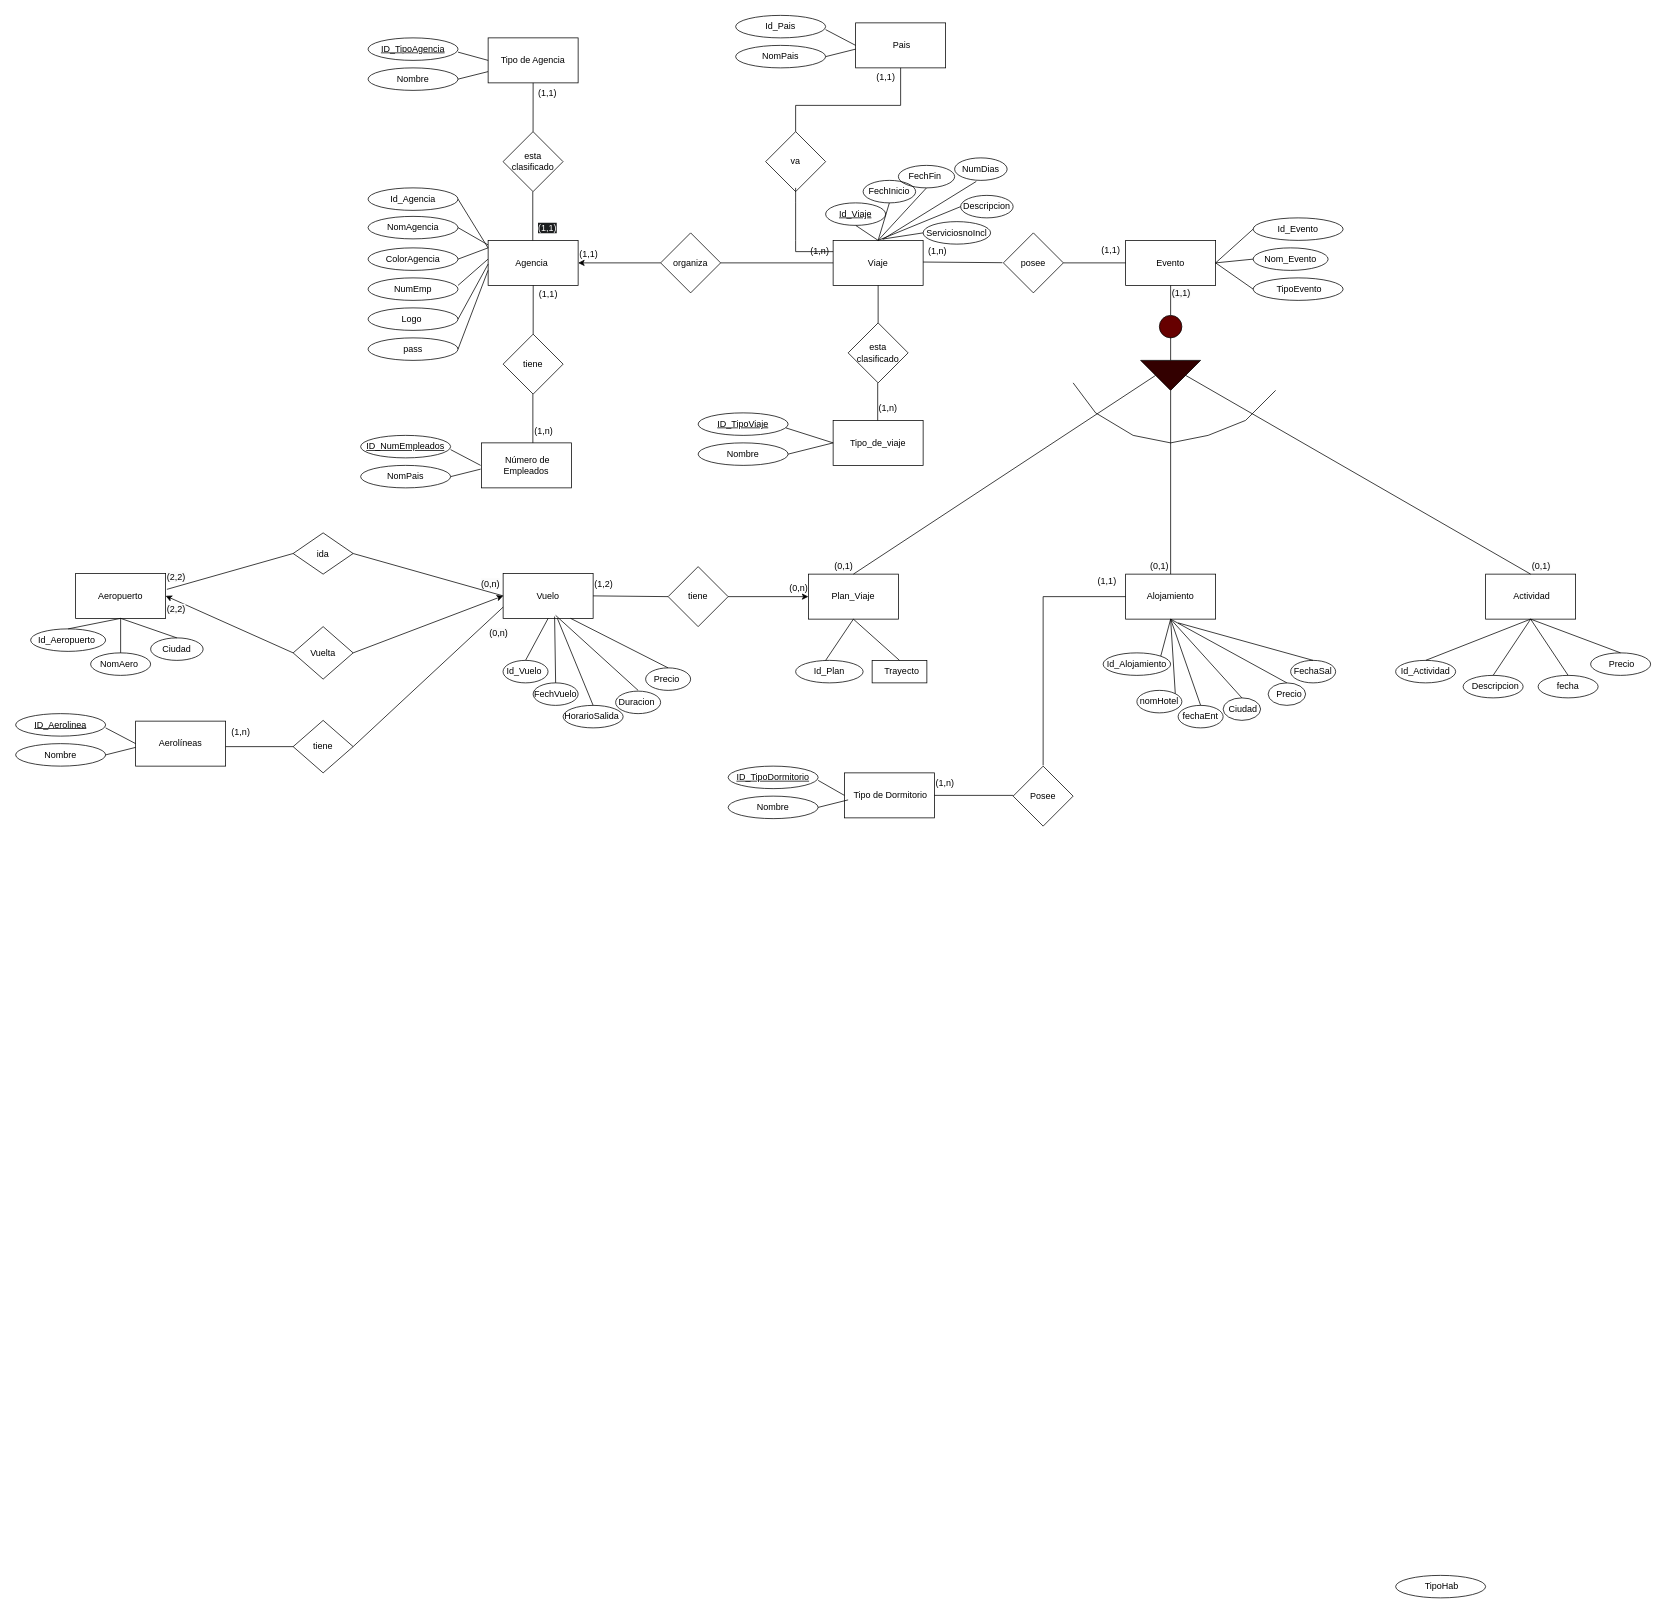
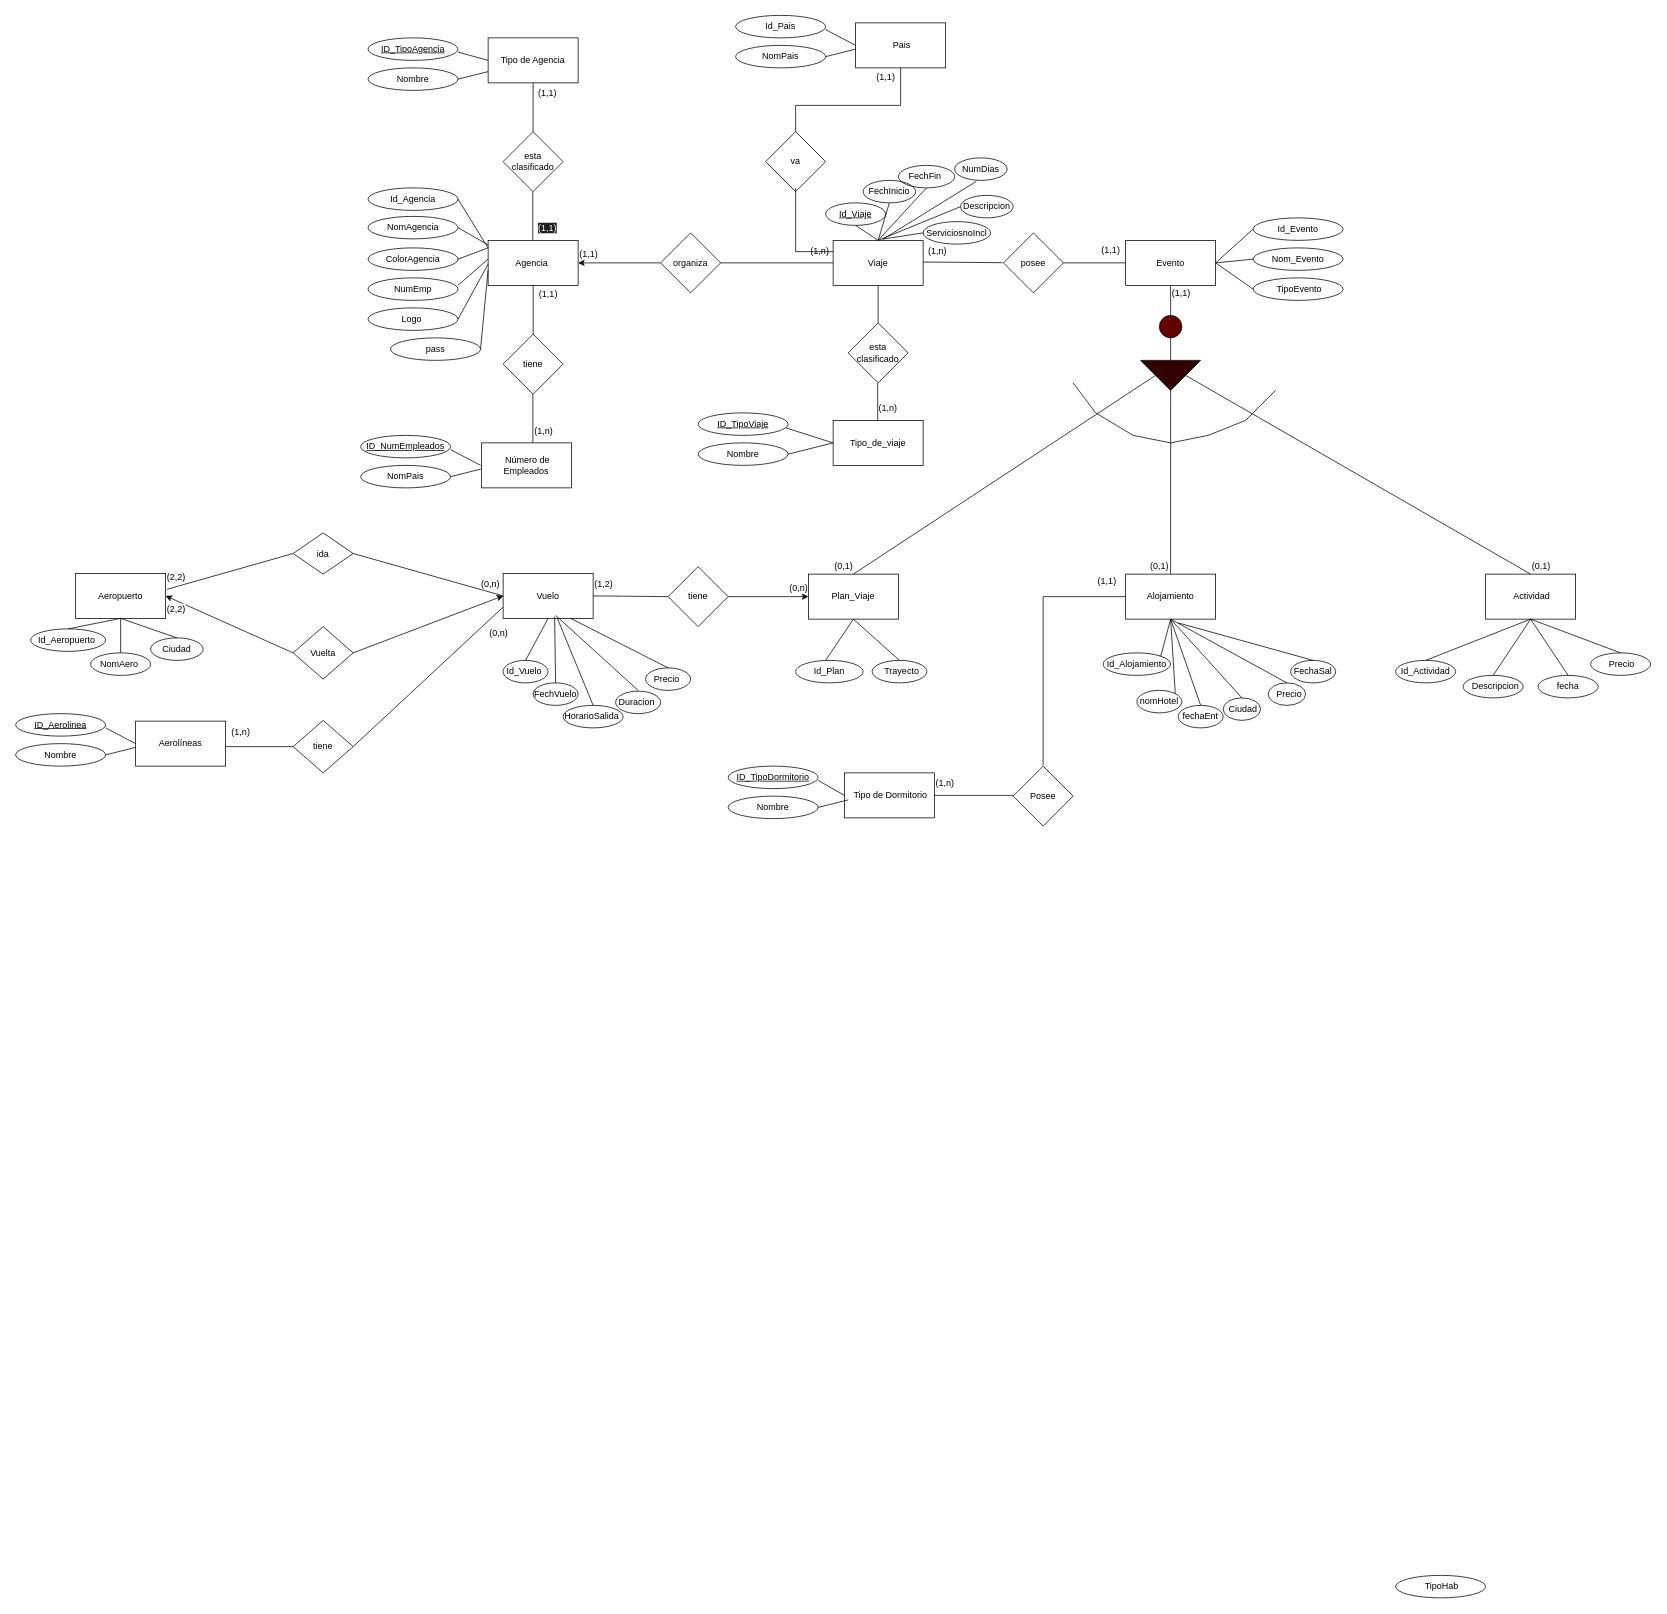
node "Nom_Evento": size 75x23 -> 90x23
node "pass": moved (413, 349) -> (435, 349)
node "Trayecto": shape rectangle -> ellipse
